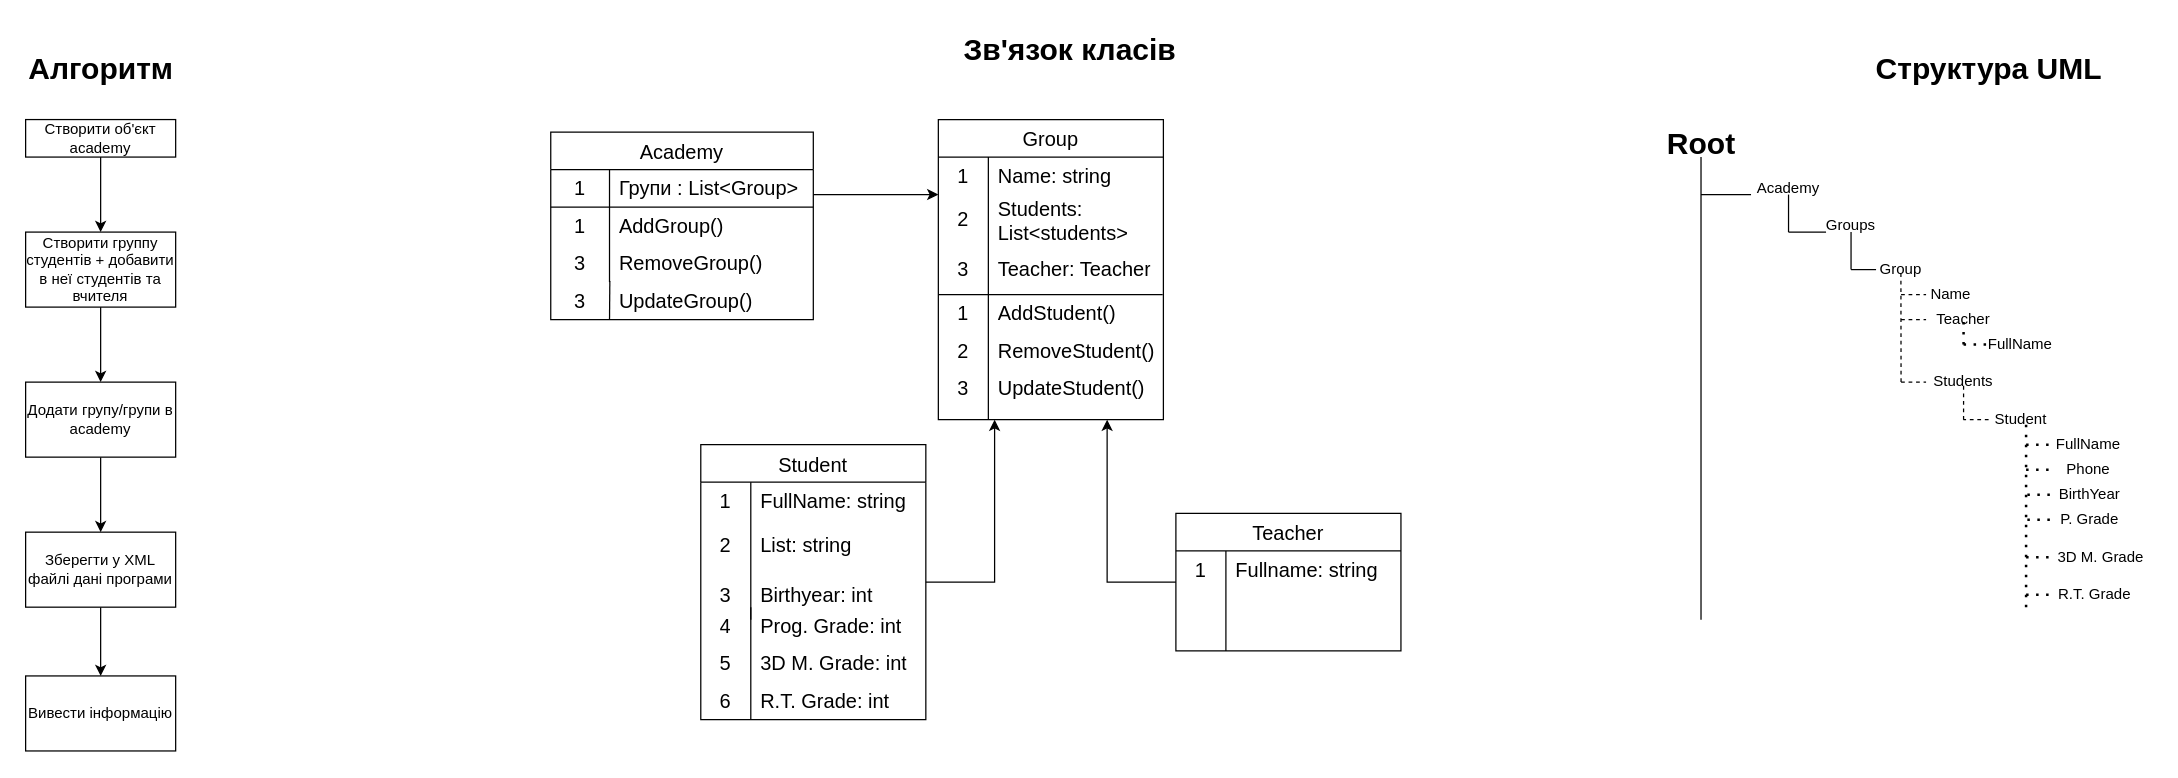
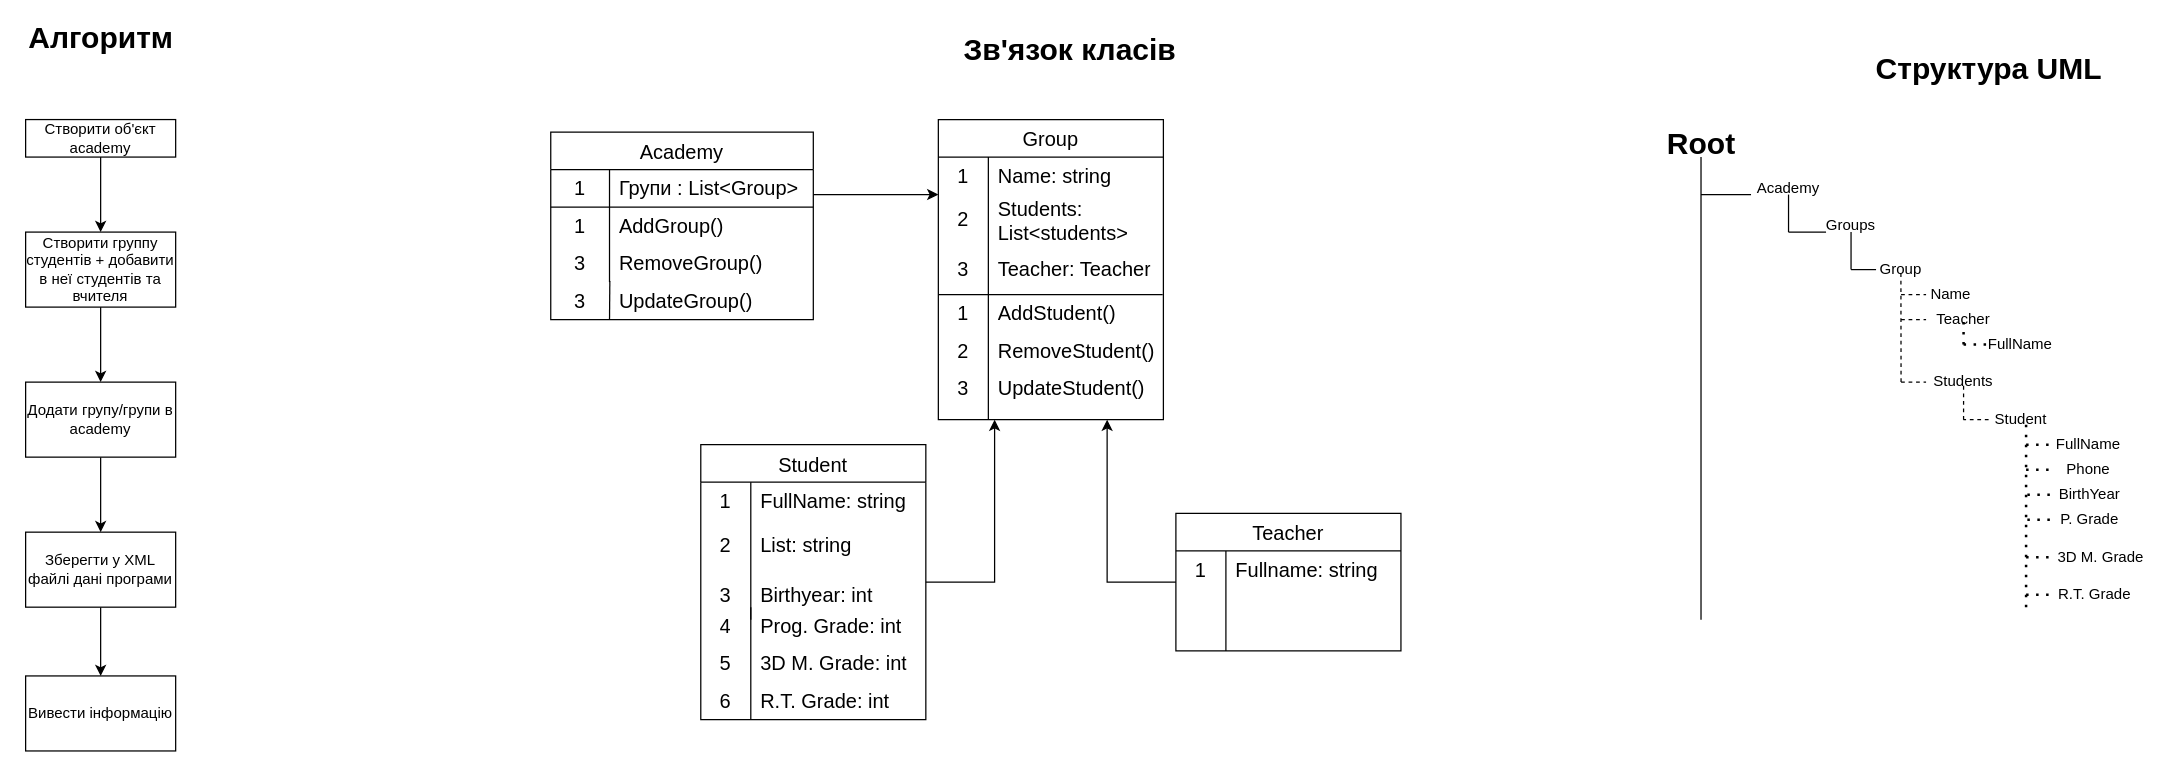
node "Алгоритм": moved (101, 69) -> (101, 38)
